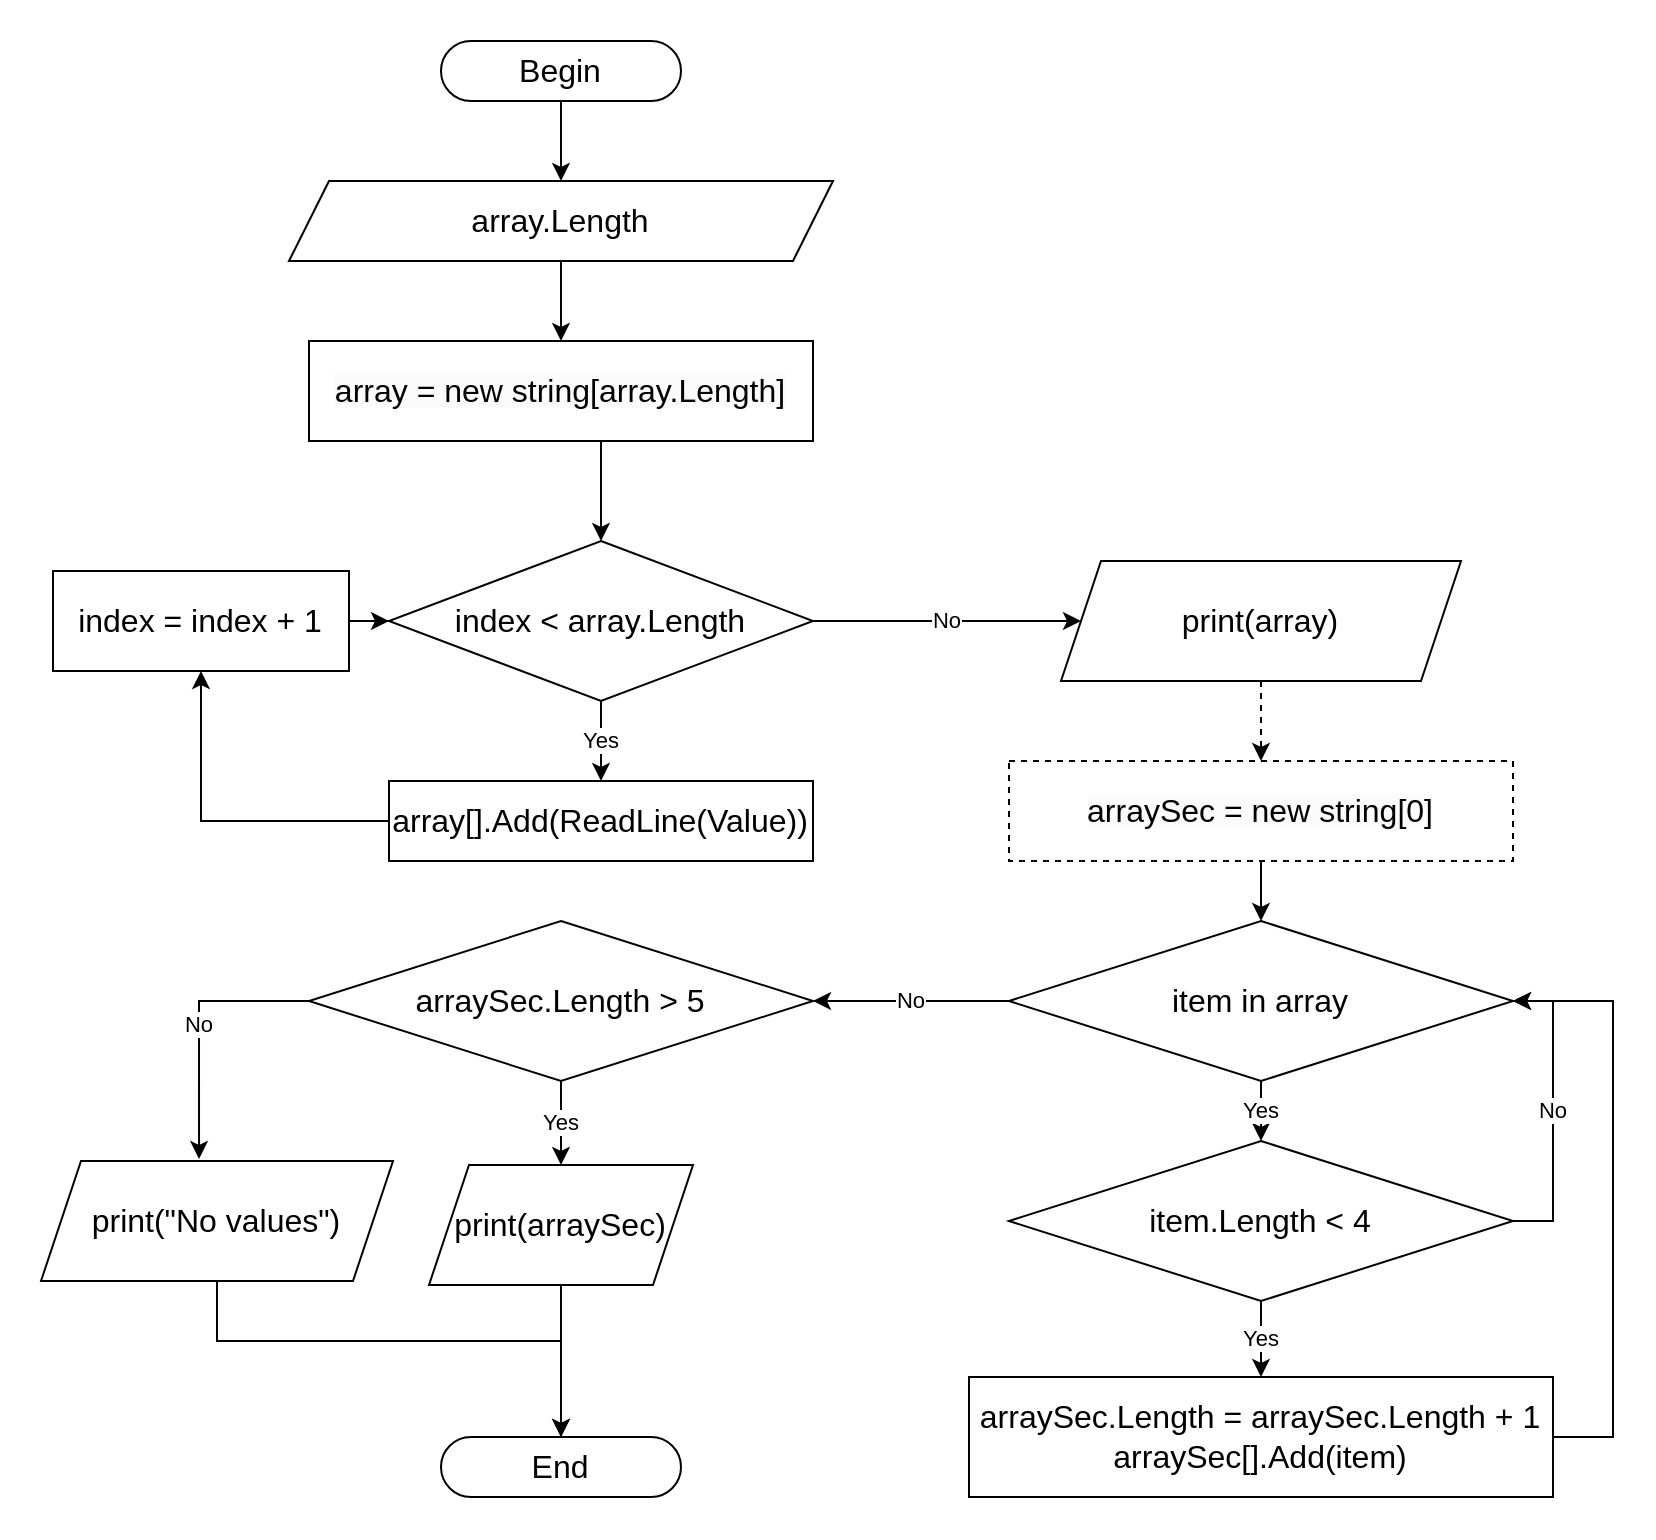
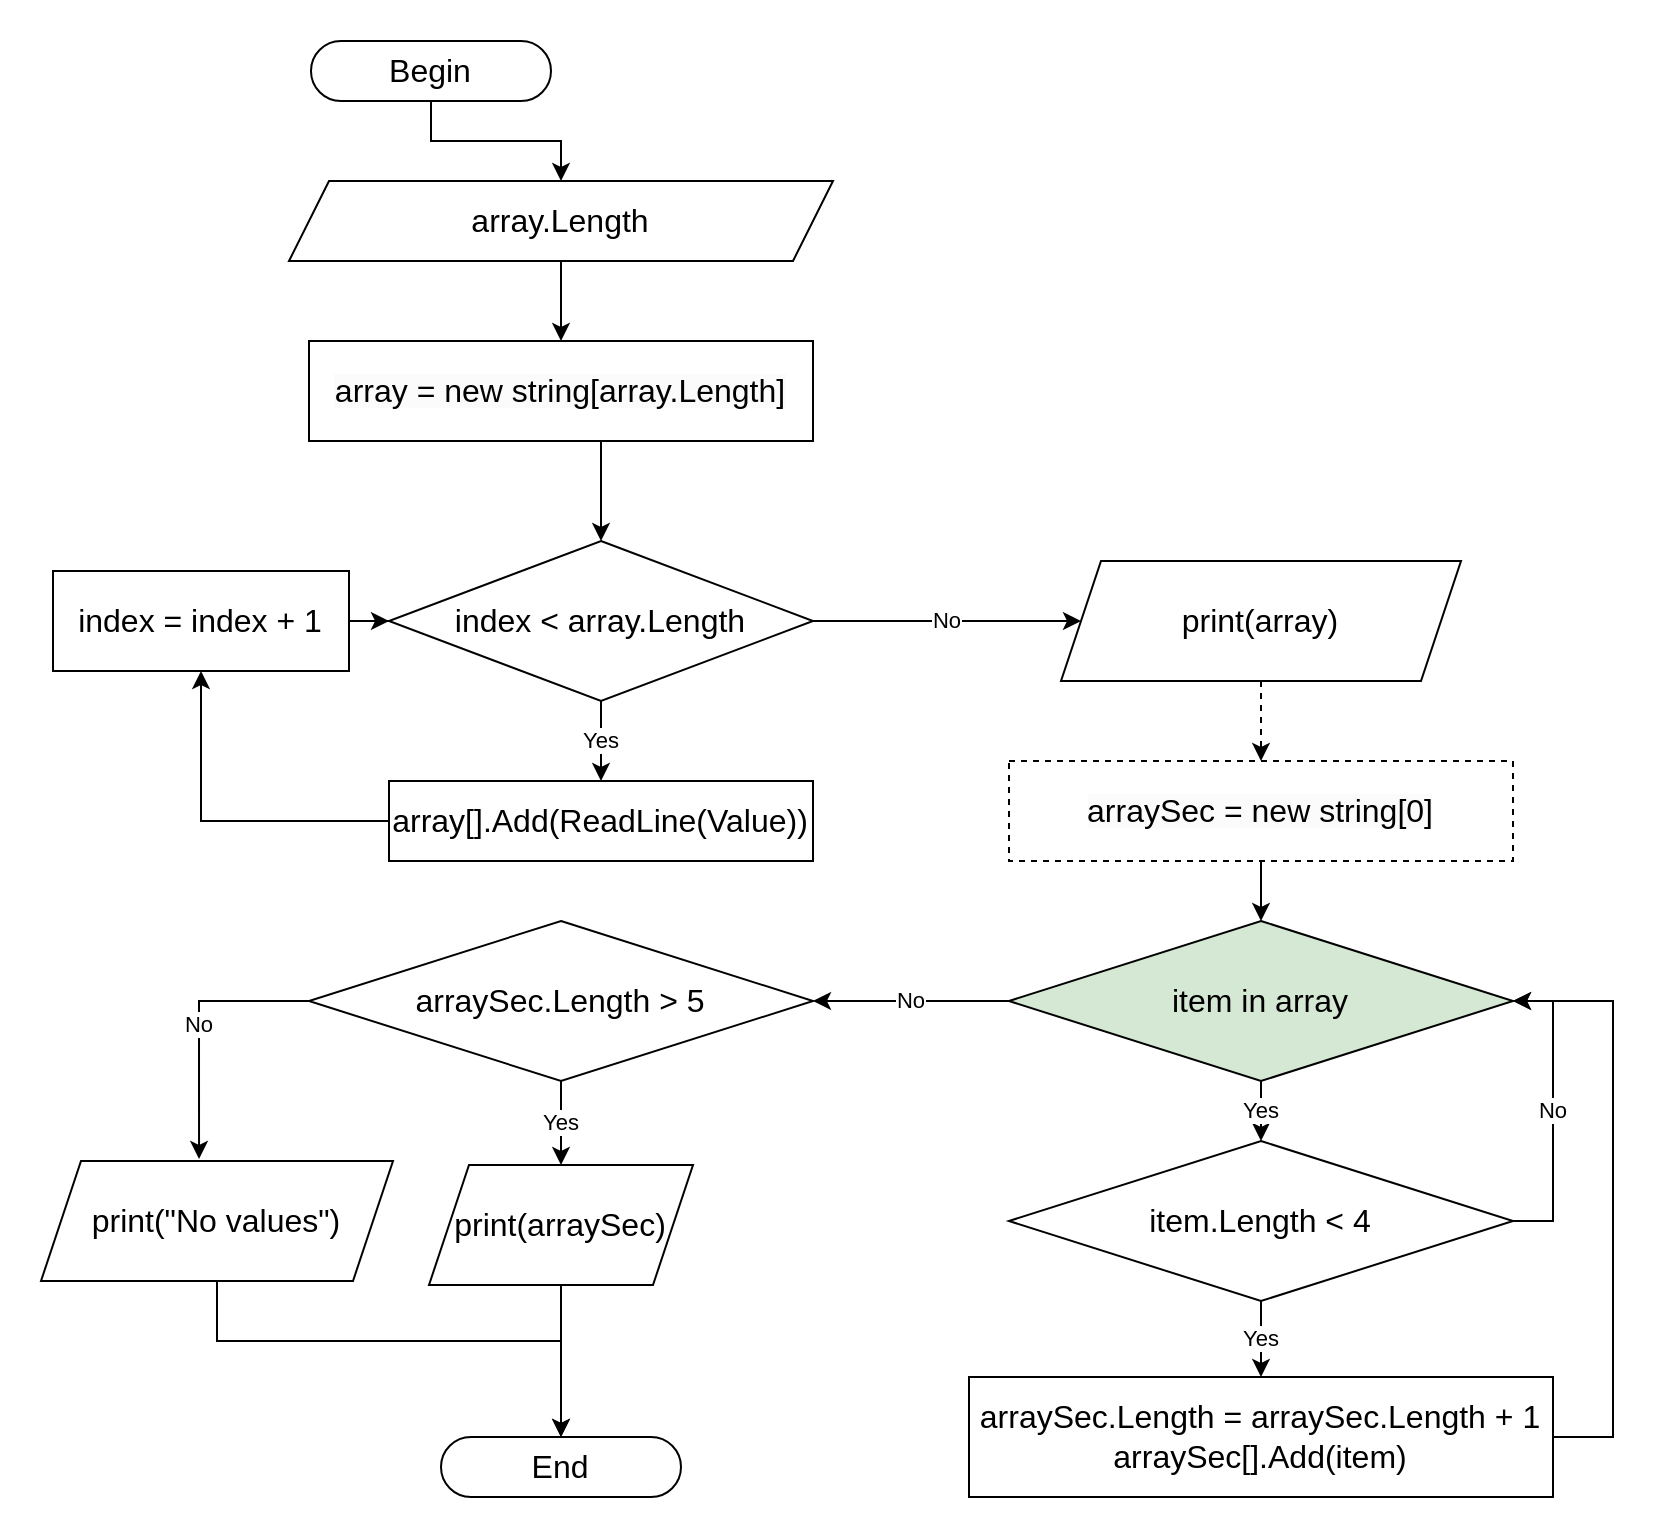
node "Begin": moved (561, 71) -> (431, 71)
node "item in array": fillcolor #ffffff -> #d5e8d4
